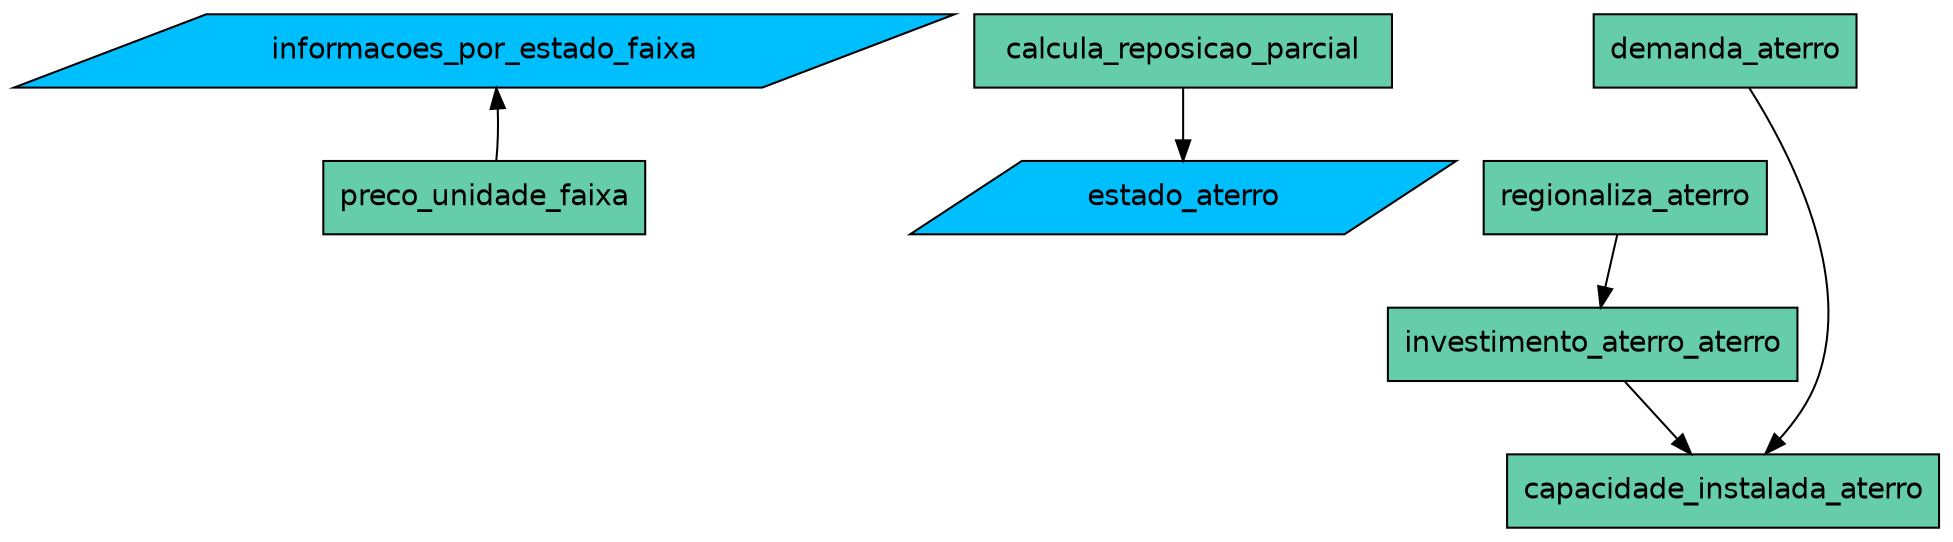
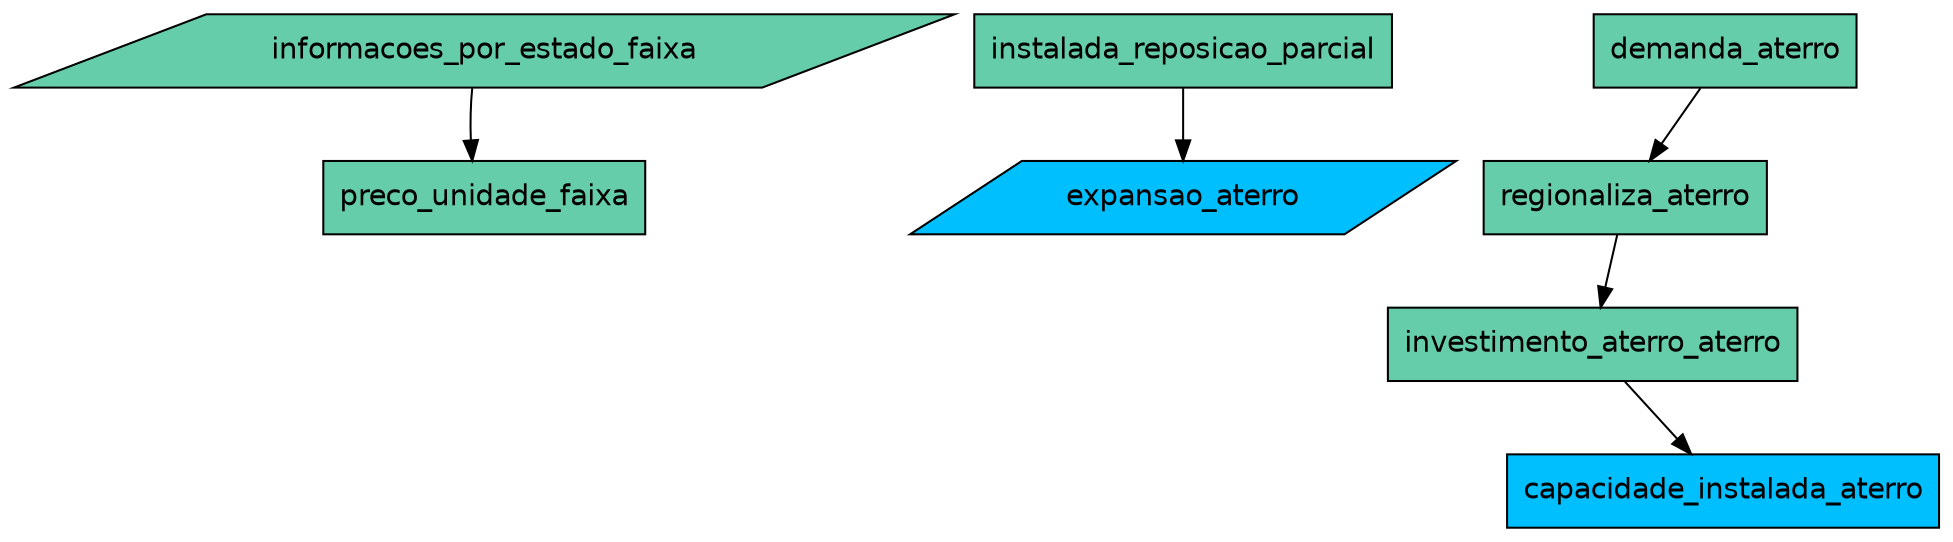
node "informacoes_por_estado_faixa": fillcolor deepskyblue -> aquamarine3
node "calcula_reposicao_parcial": label "calcula_reposicao_parcial" -> "instalada_reposicao_parcial"
edge "preco_unidade_faixa" -> "informacoes_por_estado_faixa": reversed
node "estado_aterro": label "estado_aterro" -> "expansao_aterro"
edge "demanda_aterro" -> "capacidade_instalada_aterro": now "demanda_aterro" -> "regionaliza_aterro"
node "capacidade_instalada_aterro": fillcolor aquamarine3 -> deepskyblue
